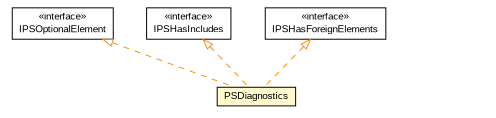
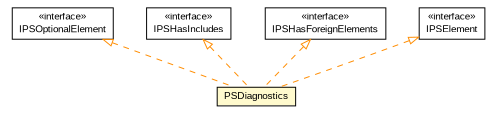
node "IPSElement": added
